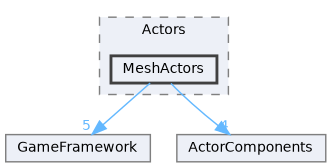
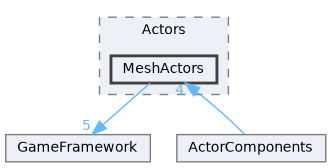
edge "MeshActors" -> "ActorComponents": reversed
